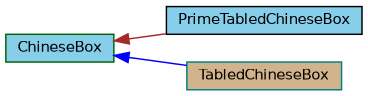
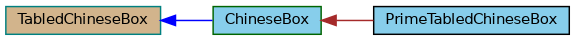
edge "TabledChineseBox" -> "ChineseBox": reversed
